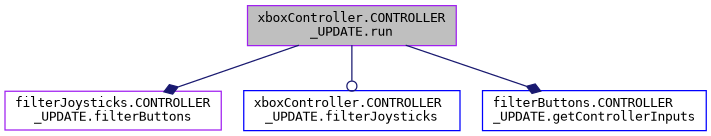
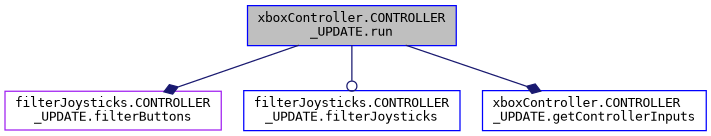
node "xboxController.CONTROLLER _UPDATE.run": color purple -> blue
node "xboxController.CONTROLLER _UPDATE.filterJoysticks": label "xboxController.CONTROLLER _UPDATE.filterJoysticks" -> "filterJoysticks.CONTROLLER _UPDATE.filterJoysticks"
node "filterButtons.CONTROLLER _UPDATE.getControllerInputs": label "filterButtons.CONTROLLER _UPDATE.getControllerInputs" -> "xboxController.CONTROLLER _UPDATE.getControllerInputs"
